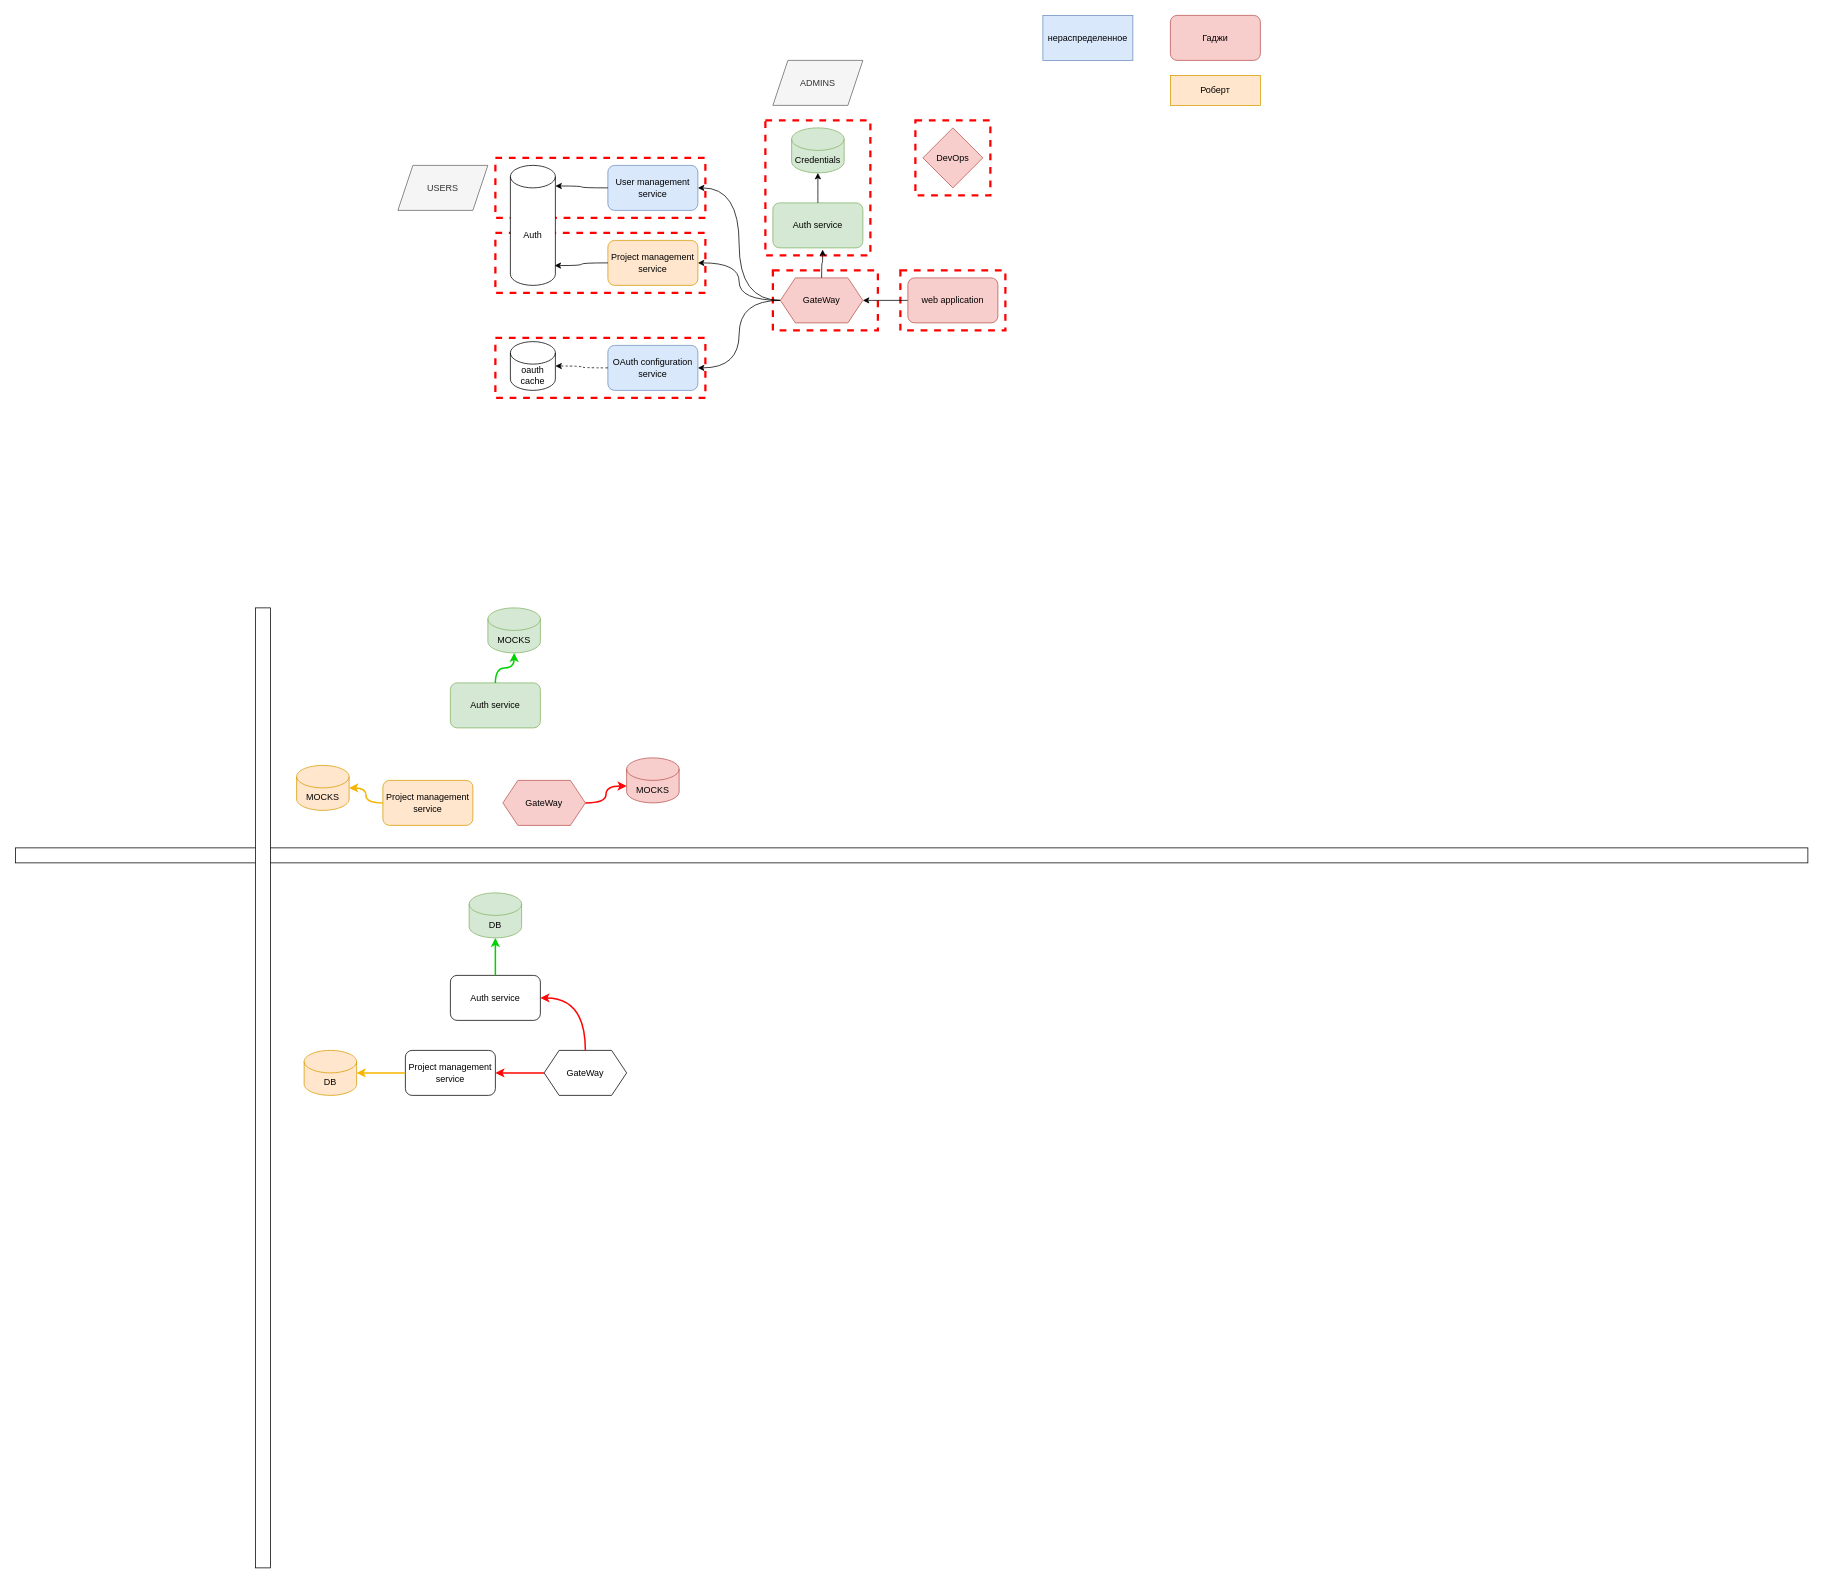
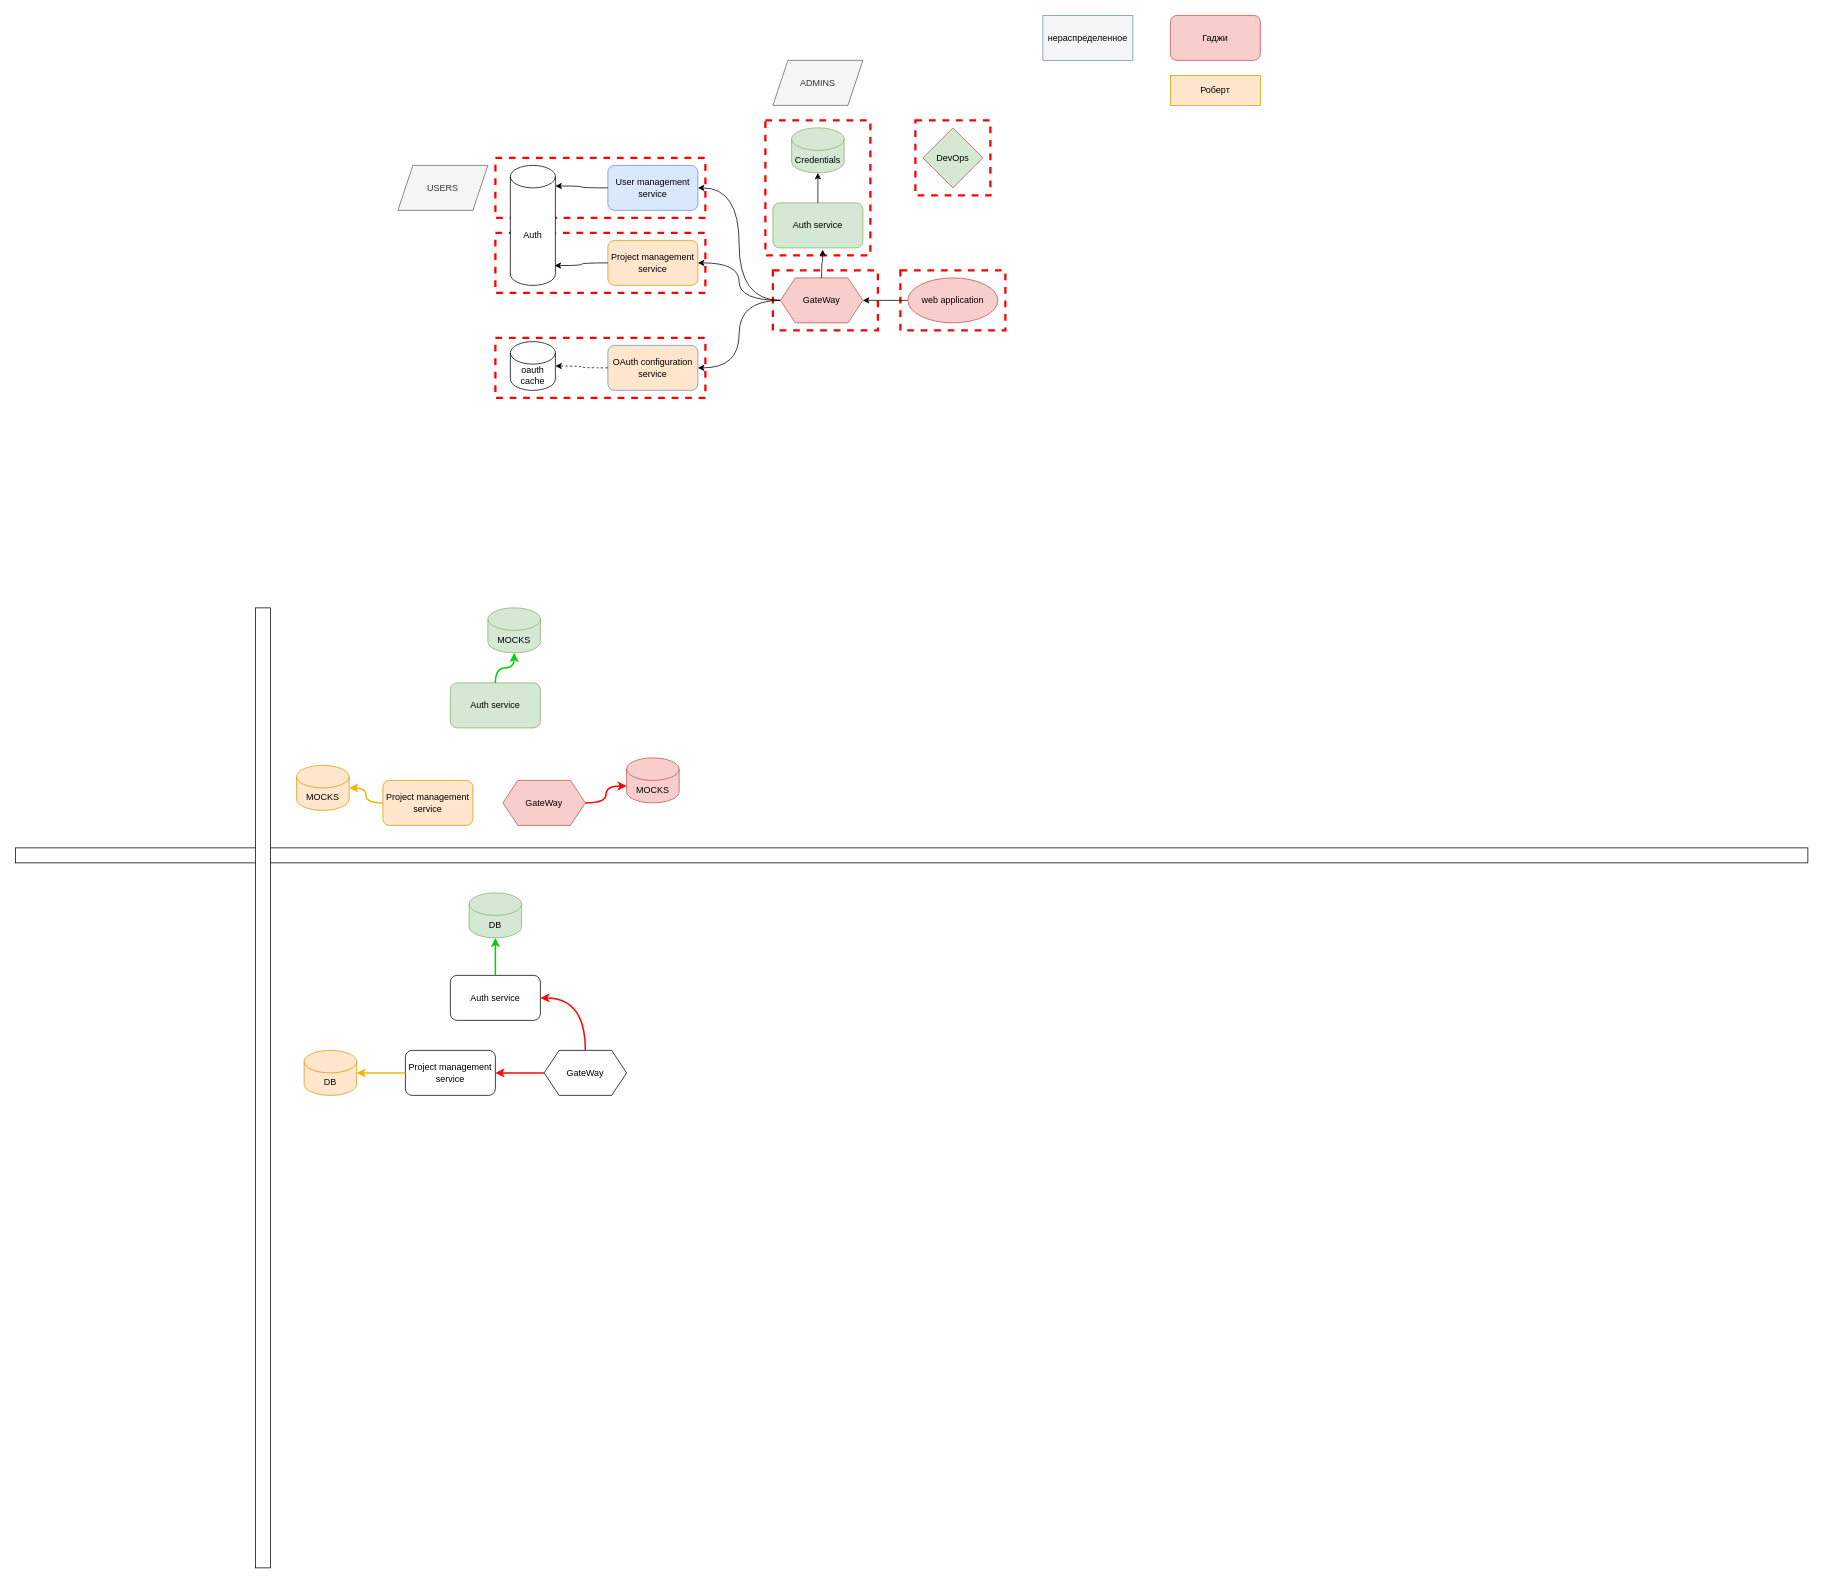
node "нераспределенное": fillcolor #dae8fc -> #f5f5f5
node "DevOps": fillcolor #f8cecc -> #d5e8d4
node "web application": shape rounded rectangle -> ellipse
node "OAuth configuration service": fillcolor #dae8fc -> #ffe6cc
